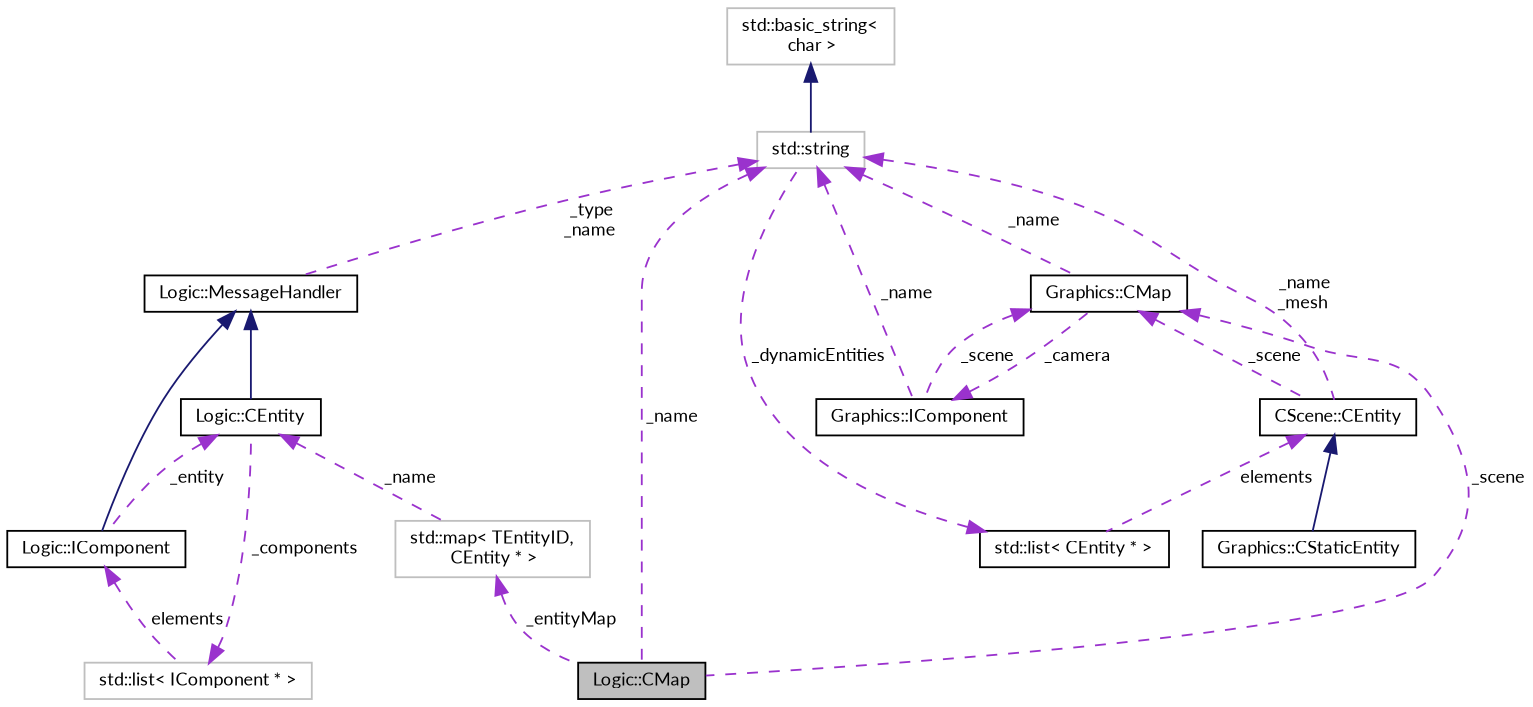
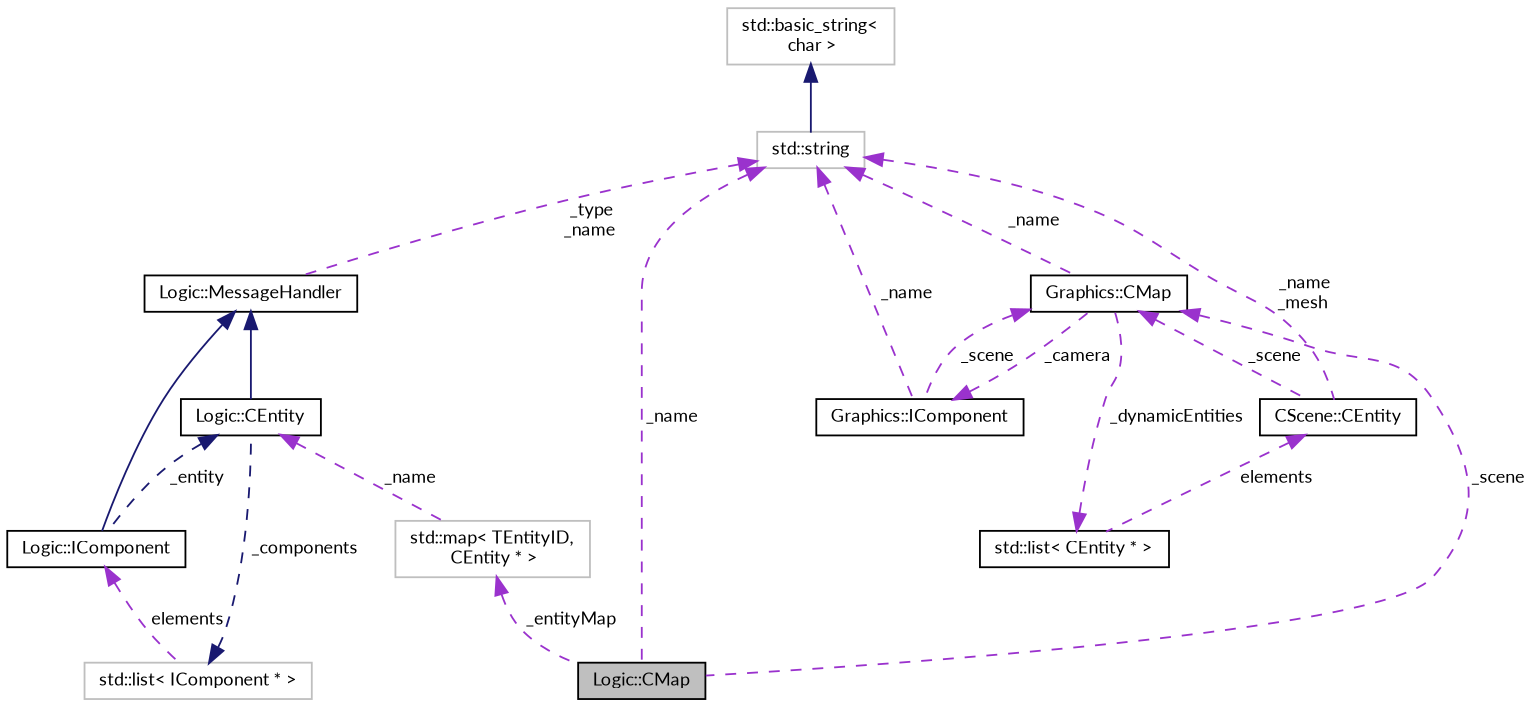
edge "std::string" -> "std::list< CEntity * >": now "Graphics::CMap" -> "std::list< CEntity * >"
edge "Logic::IComponent" -> "Logic::CEntity": color darkorchid3 -> midnightblue
edge "Logic::CEntity" -> "std::list< IComponent * >": color darkorchid3 -> midnightblue
node "Graphics::CStaticEntity": removed
